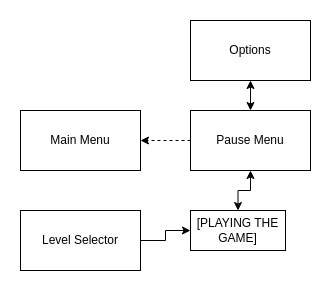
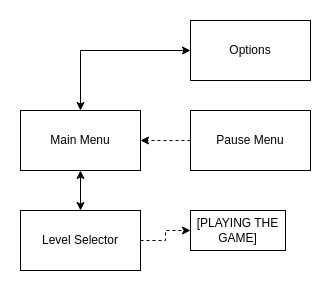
edge "Options" -- "Main Menu": added
edge "Options" -- "Pause Menu": removed
edge "Main Menu" -- "Level Selector": added
edge "Pause Menu" -- "[PLAYING THE GAME]": removed
edge "Level Selector" -> "[PLAYING THE GAME]": style solid -> dashed
